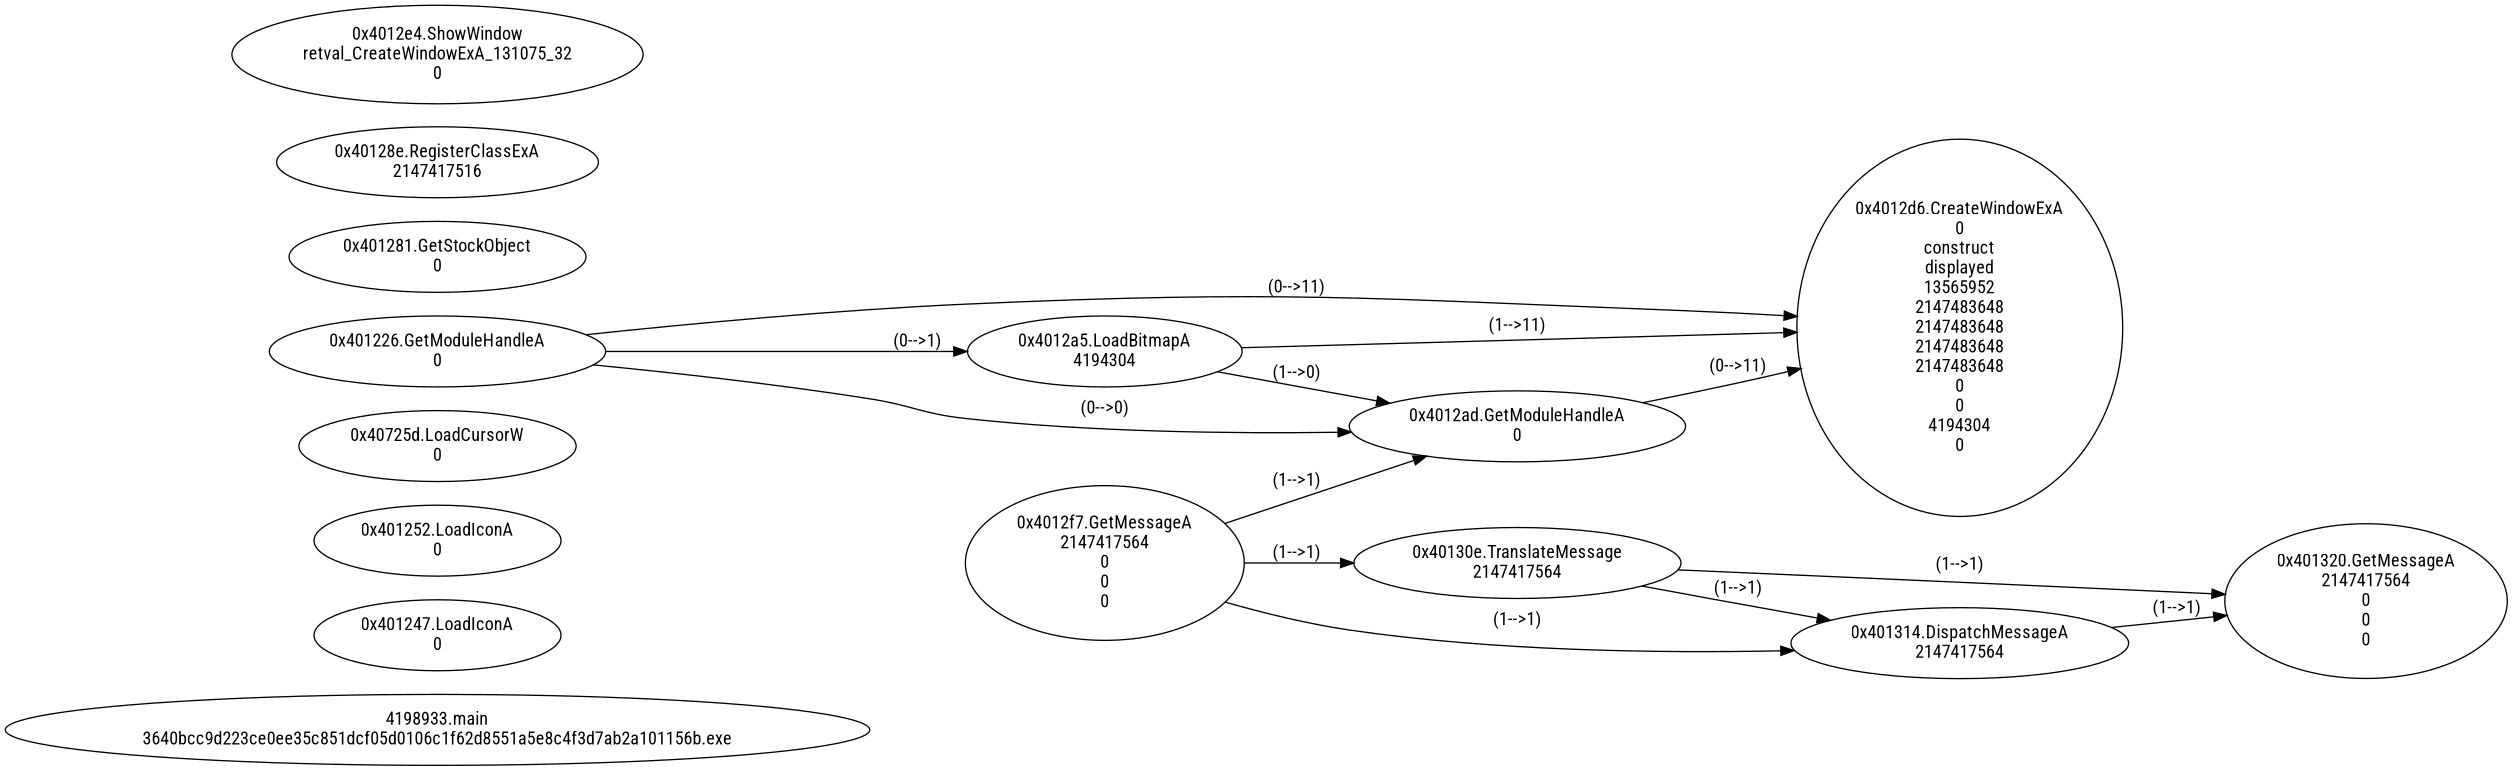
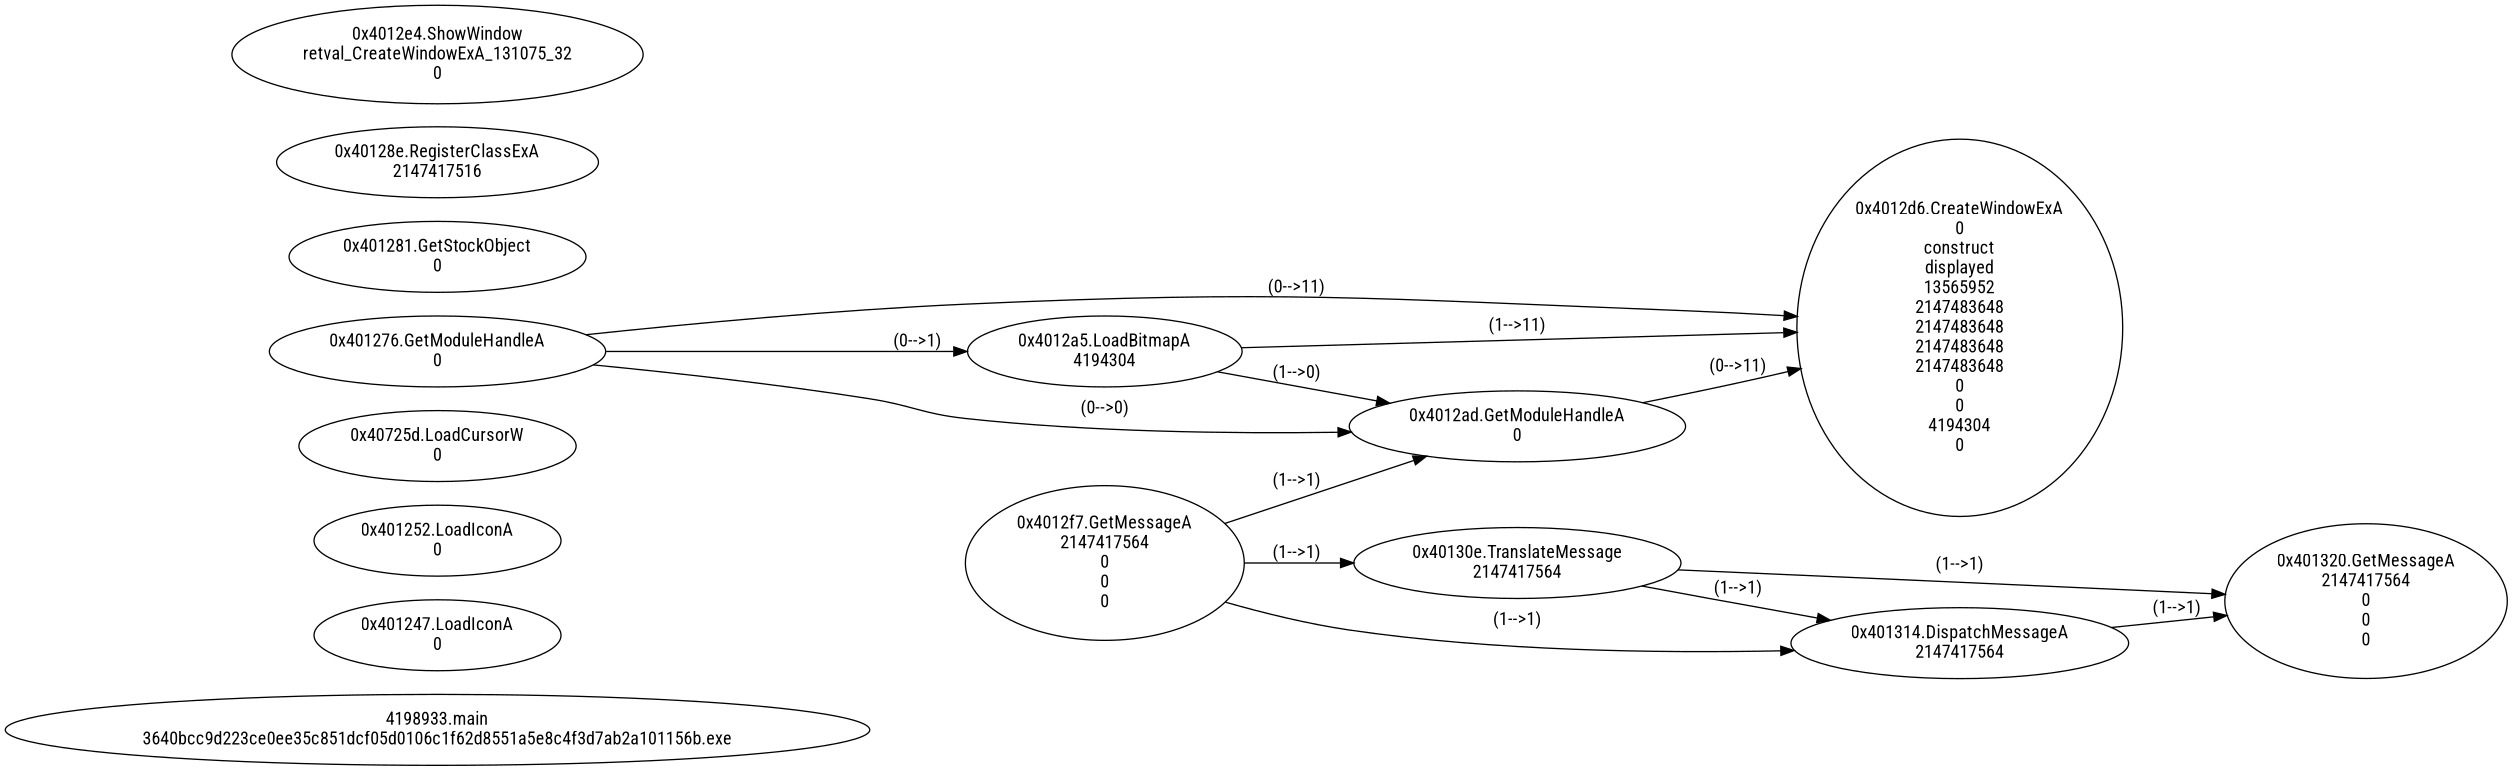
node "0x401226.GetModuleHandleA 0": label "0x401226.GetModuleHandleA 0" -> "0x401276.GetModuleHandleA 0"
